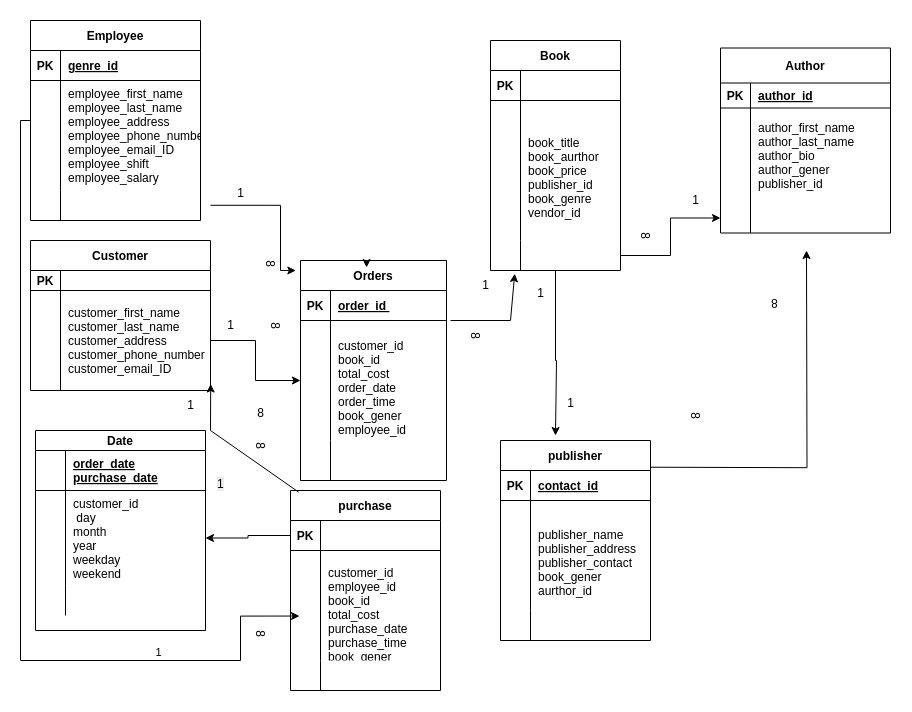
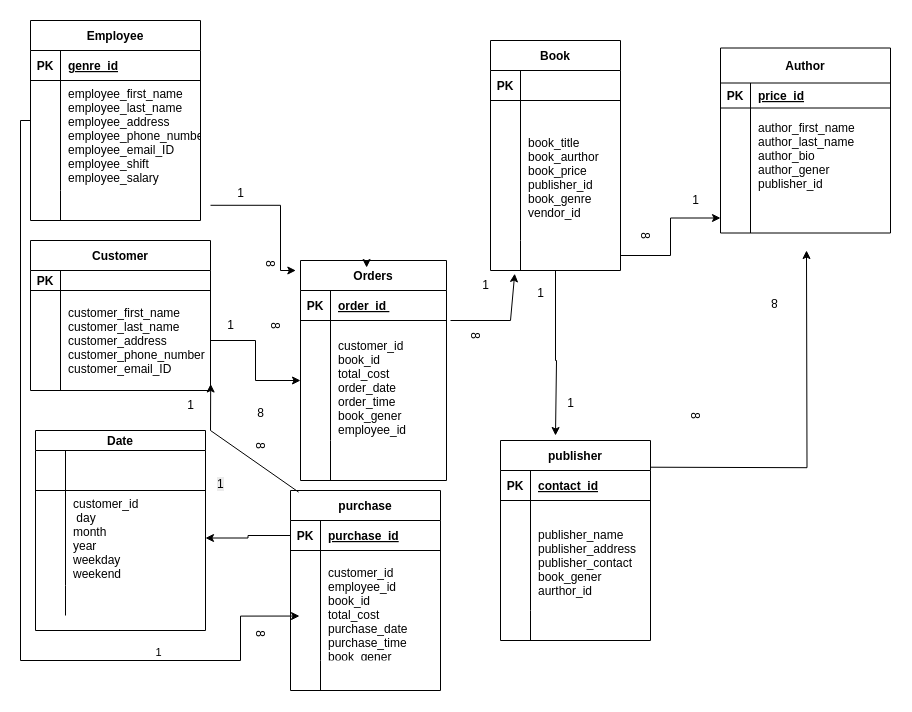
node "author_id": label "author_id" -> "price_id"
node "order_date purchase_date": removed
node "purchase_id": added
